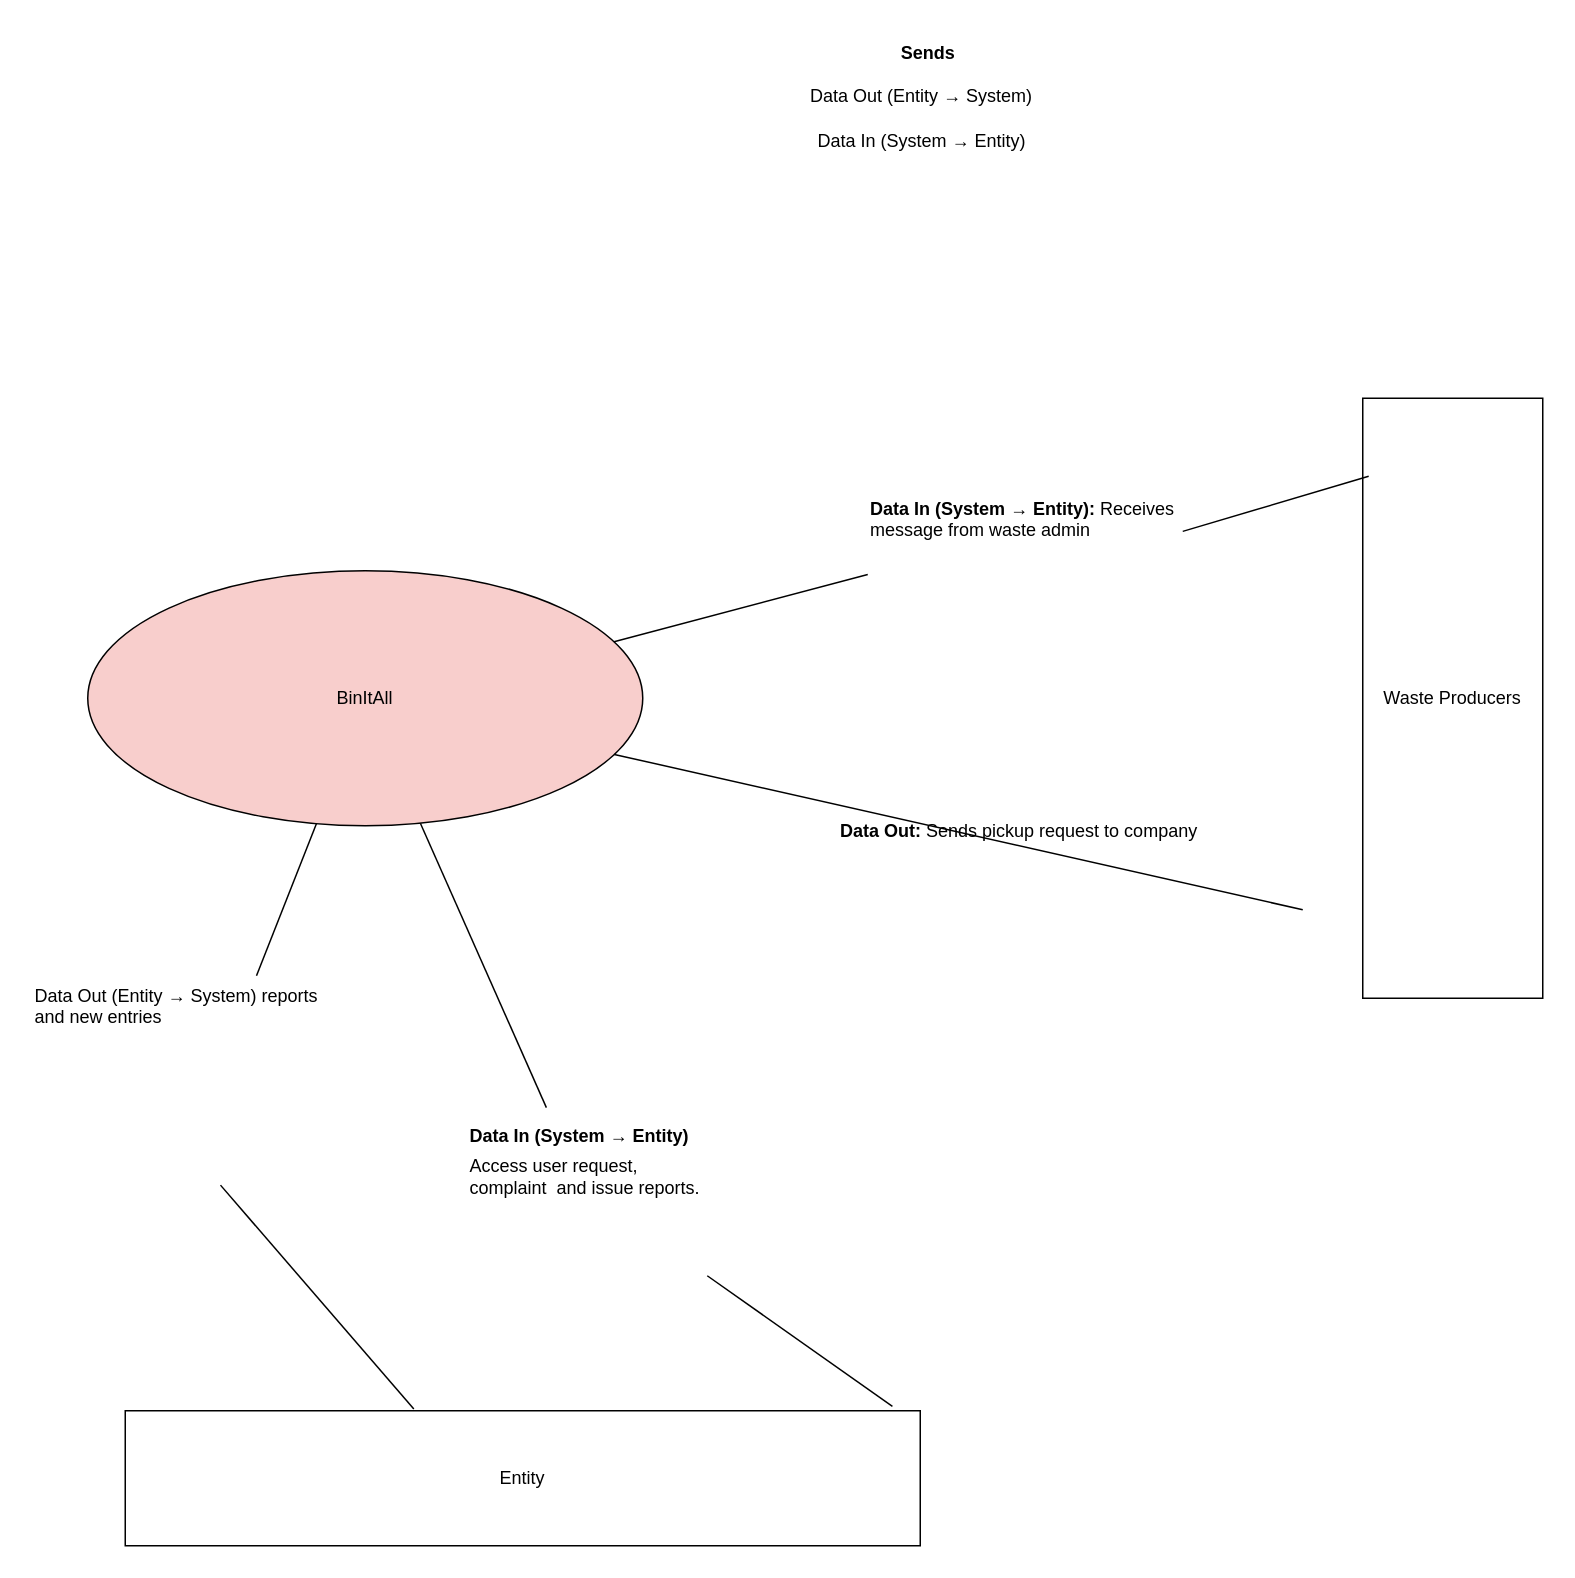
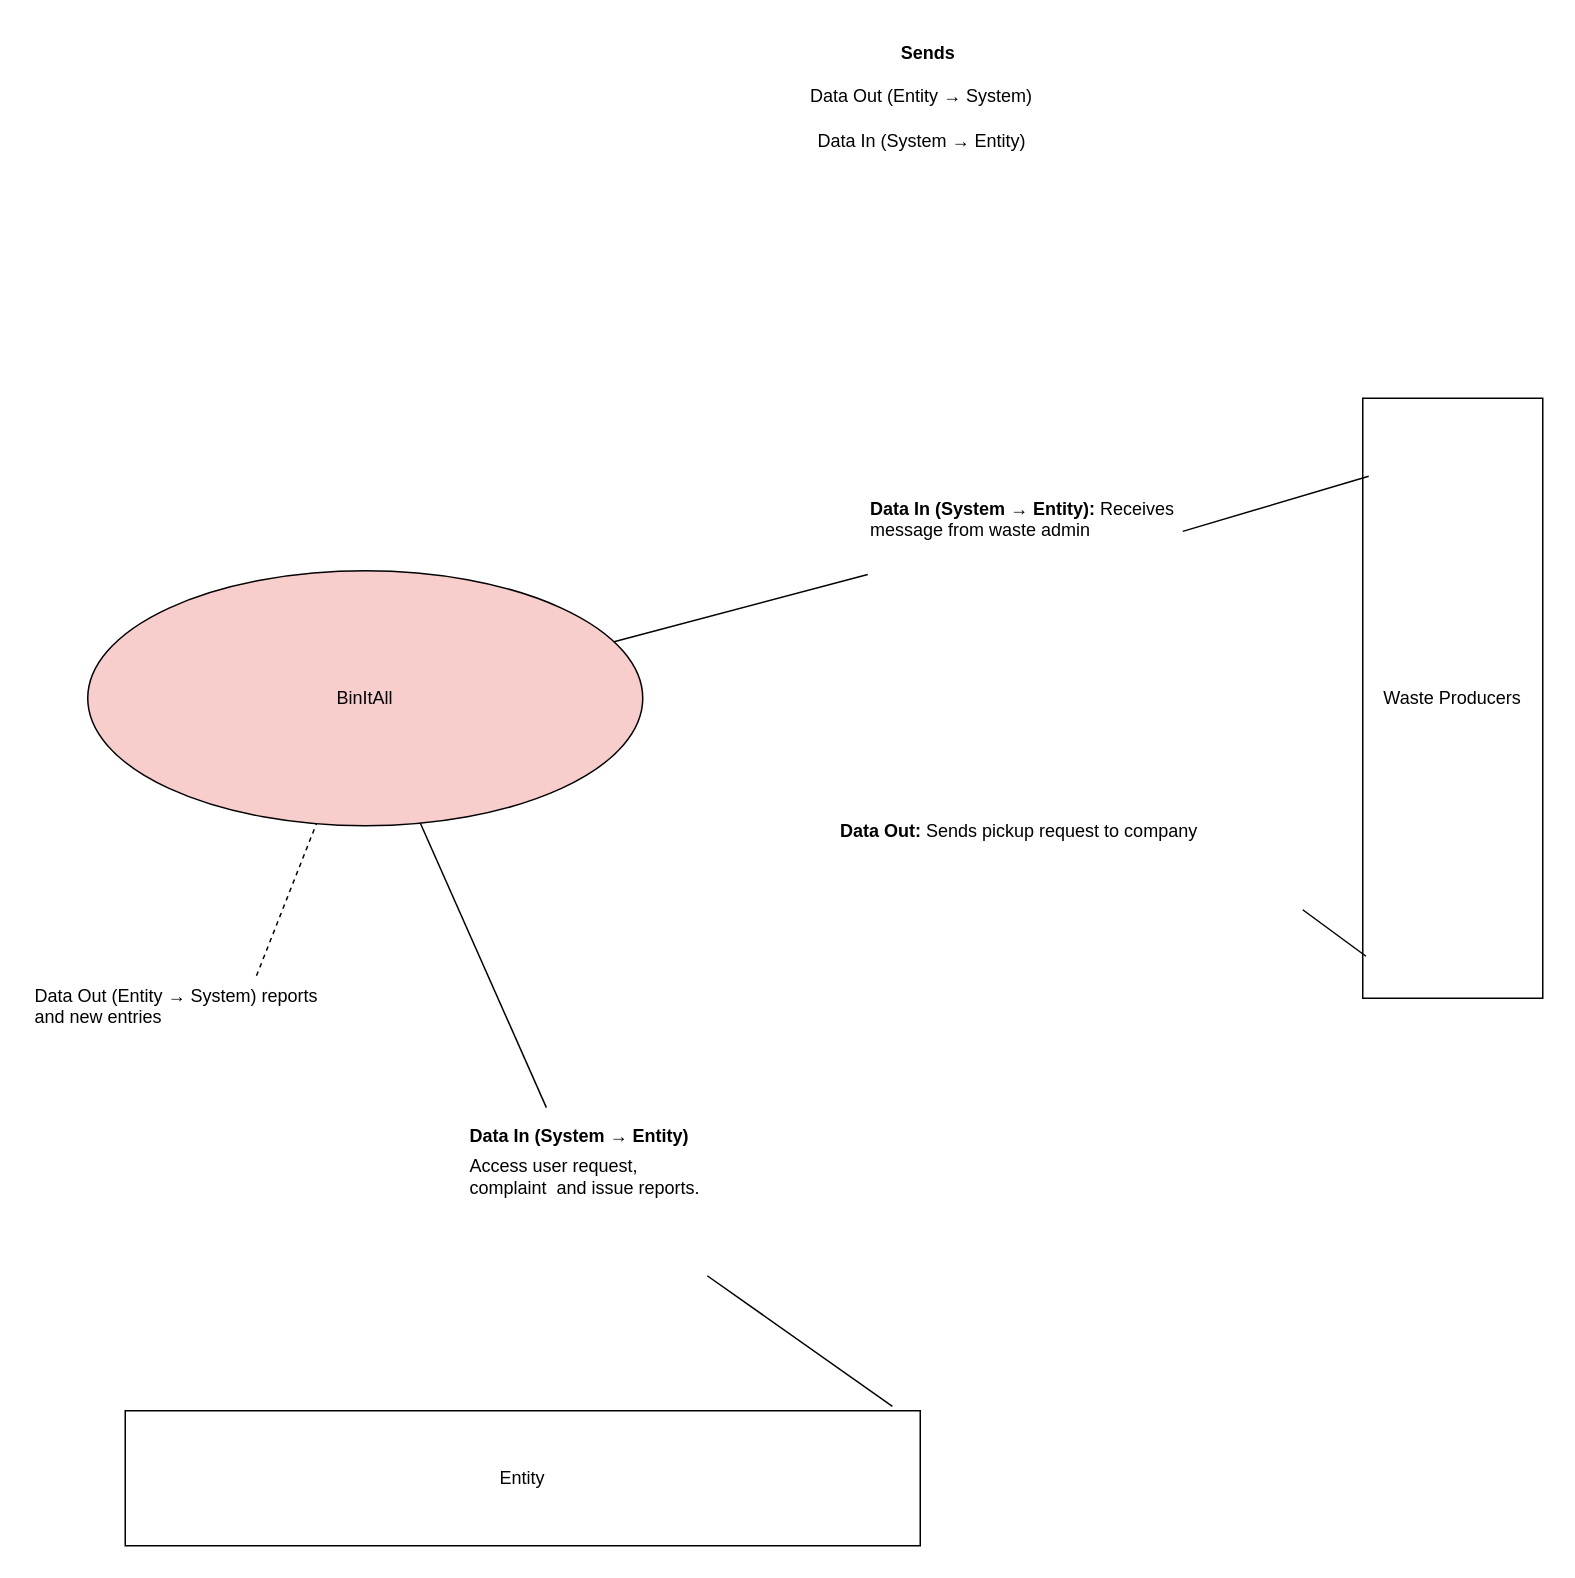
edge "BinItAll" -- "Data Out: Sends pickup request to company": now "Waste Producers" -- "Data Out: Sends pickup request to company"
edge "BinItAll" -- "Data Out (Entity → System) reports and new entries": style solid -> dashed
edge "Data Out (Entity → System) reports and new entries" -- "Entity": removed
